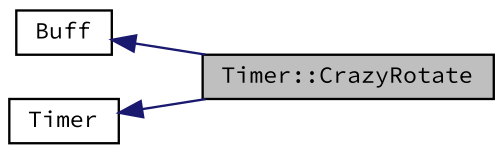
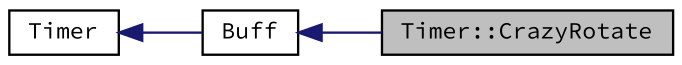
edge "Timer::CrazyRotate" -> "Timer": now "Buff" -> "Timer"
